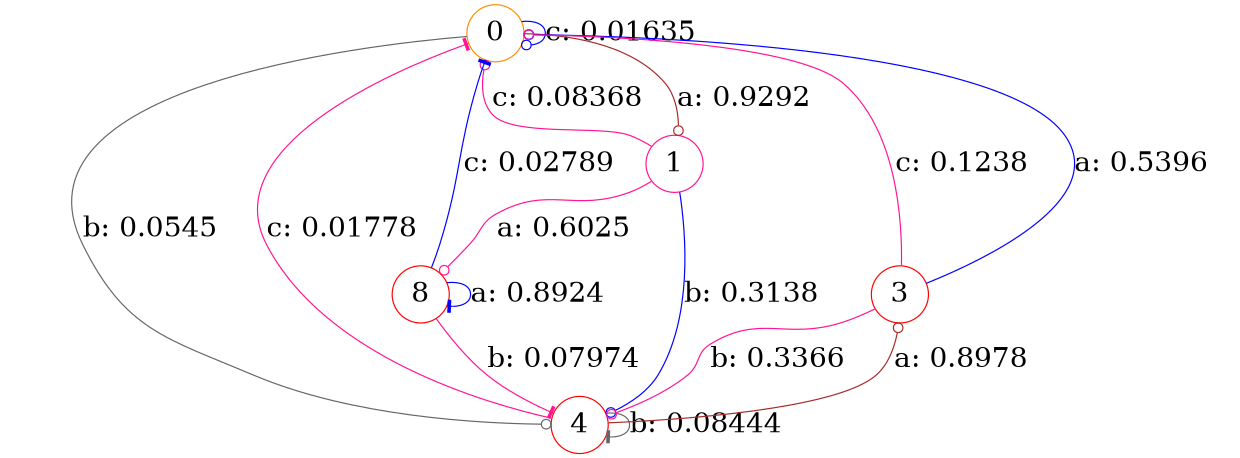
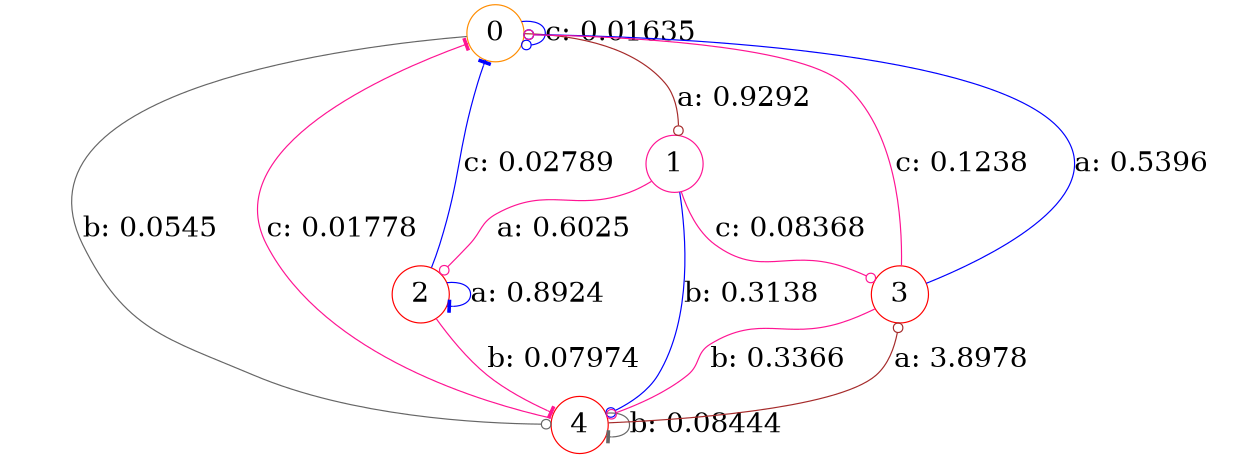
edge "1" -> "0": now "1" -> "3"
node "8": label "8" -> "2"
edge "4" -> "3": label "a: 0.8978   " -> "a: 3.8978   "
